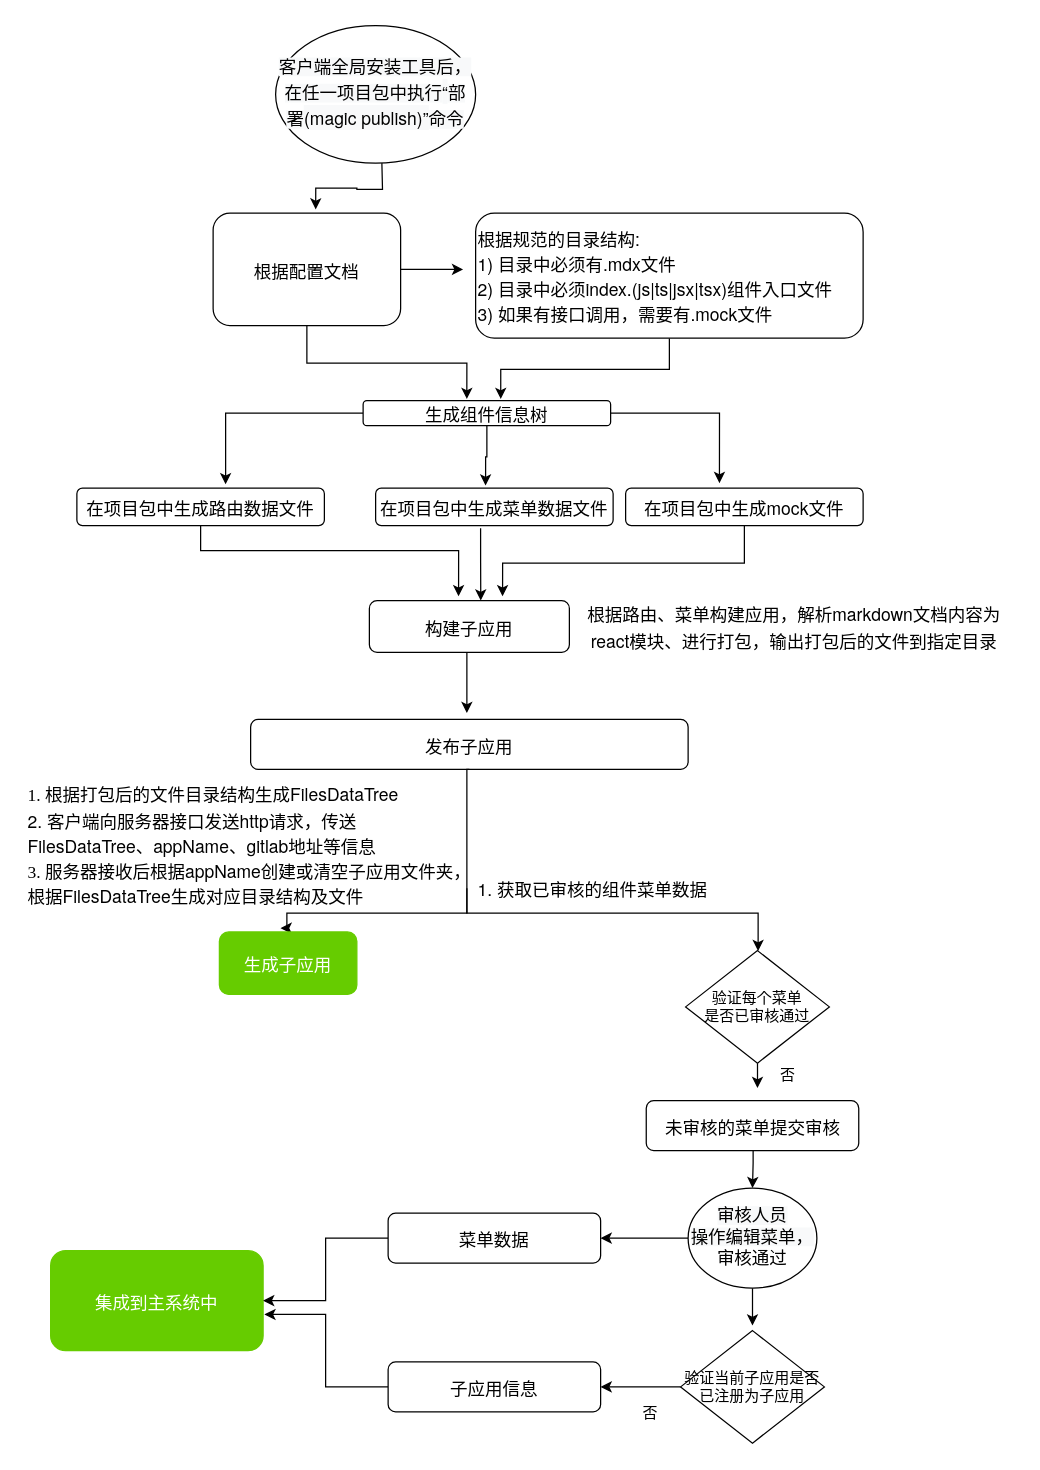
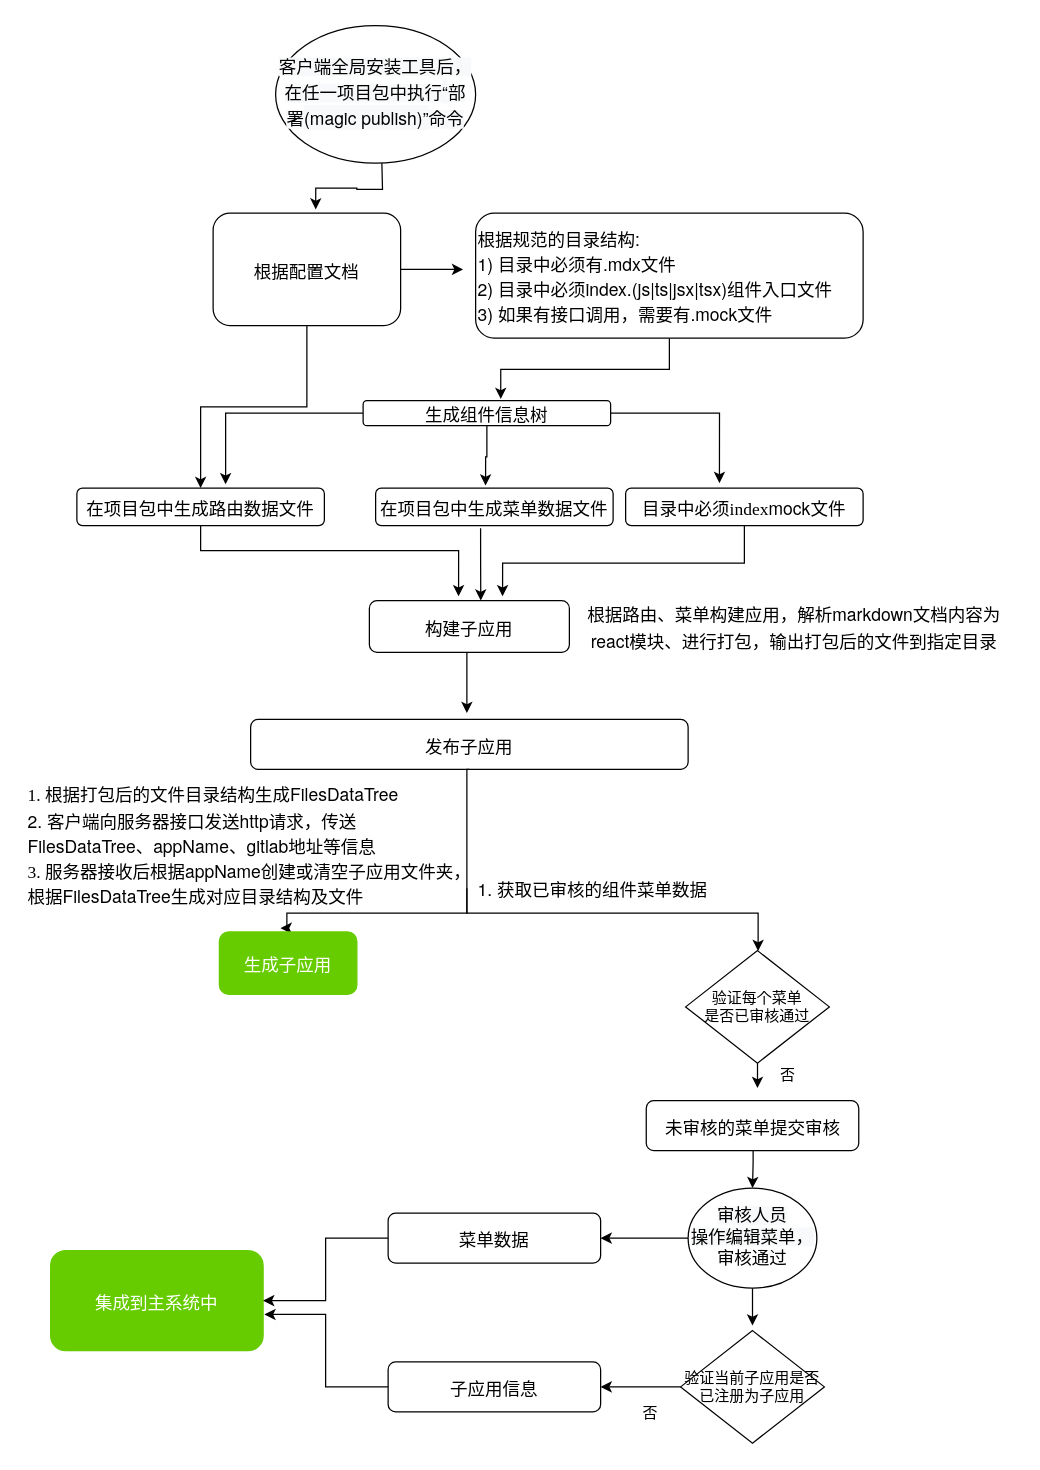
edge "根据配置文档" -> "生成组件信息树": now "根据配置文档" -> "在项目包中生成路由数据文件"
node "在项目包中生成mock文件": label "在项目包中生成mock文件" -> "目录中必须indexmock文件"
